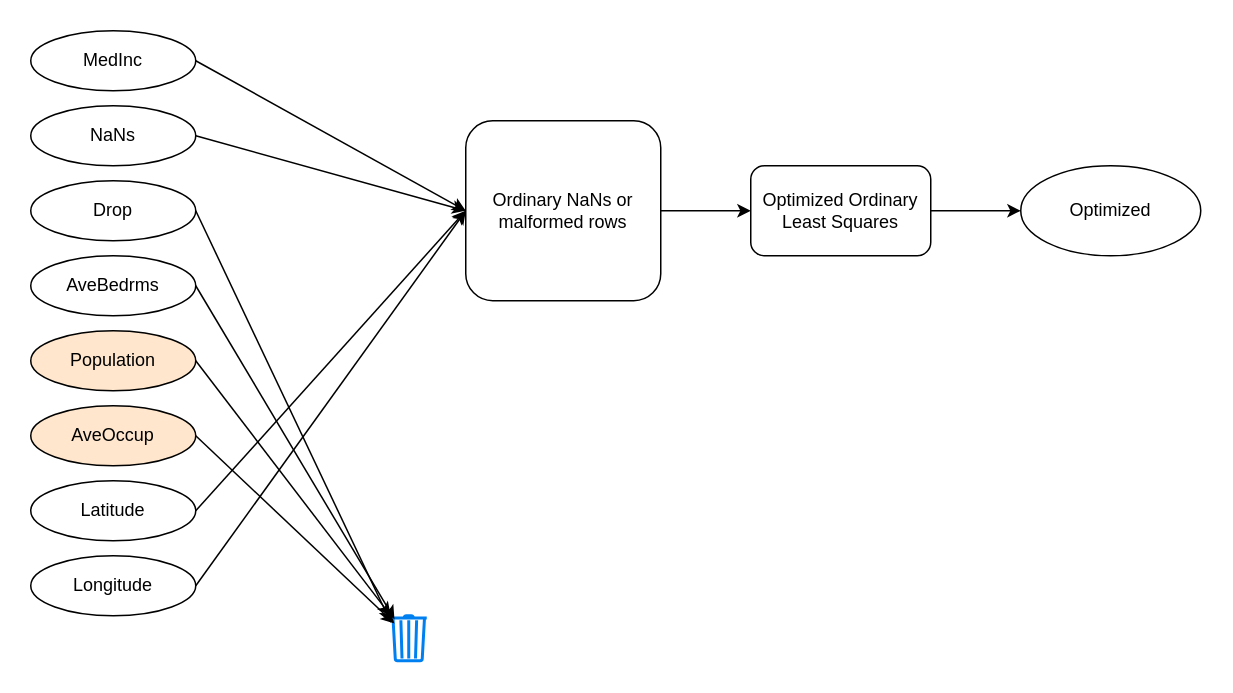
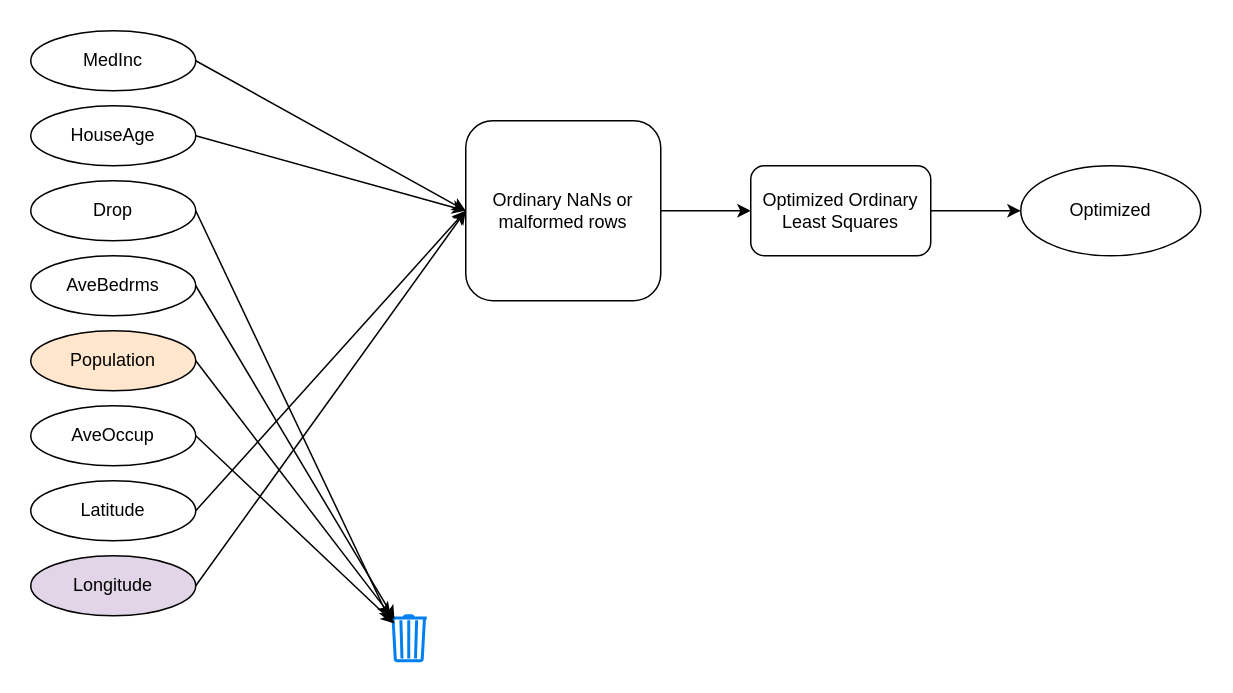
node "NaNs": label "NaNs" -> "HouseAge"
node "AveOccup": fillcolor #ffe6cc -> #ffffff
node "Longitude": fillcolor #ffffff -> #e1d5e7
